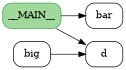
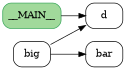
edge "__MAIN__" -> "bar": now "big" -> "bar"
